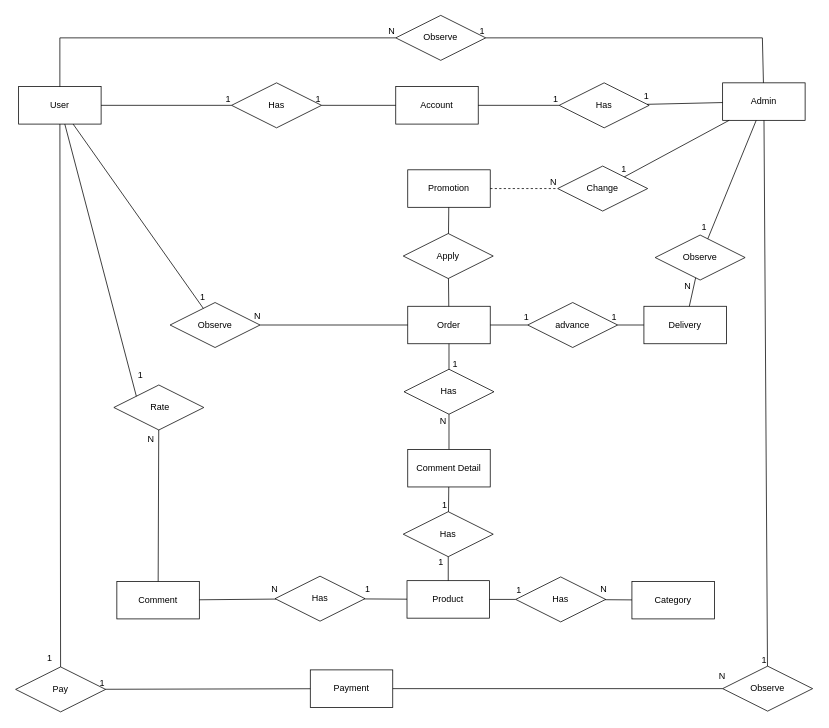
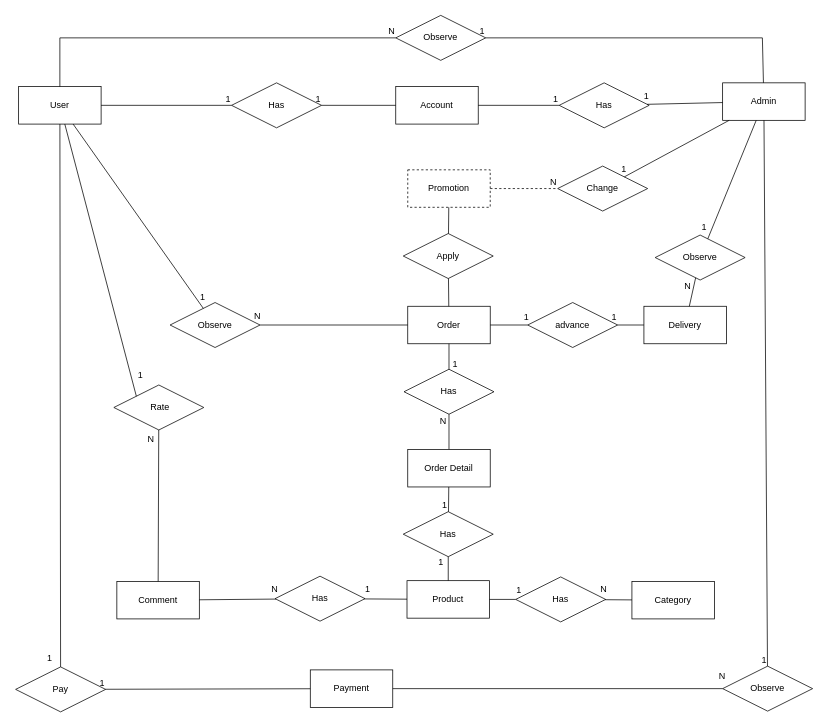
node "Promotion": style solid -> dashed
node "Comment Detail": label "Comment Detail" -> "Order Detail"
